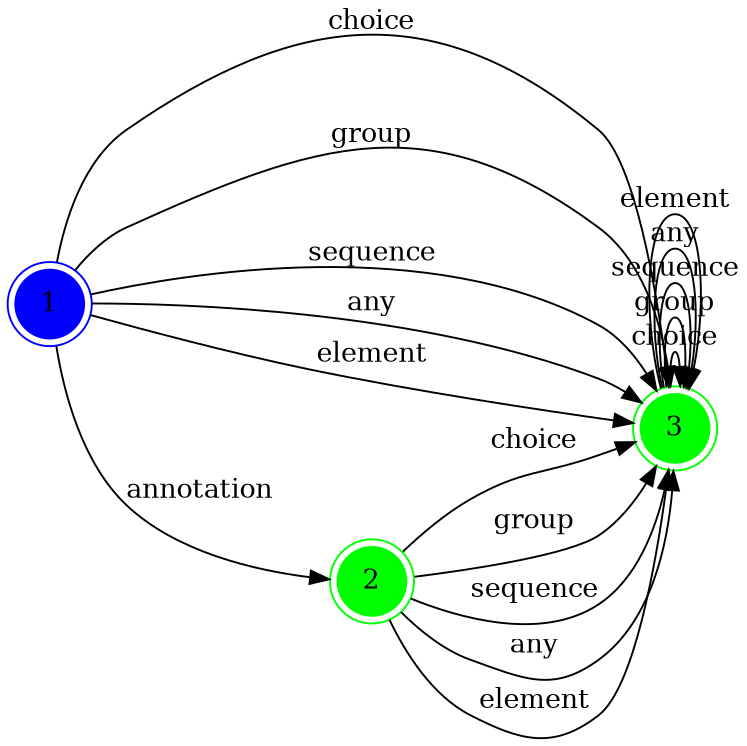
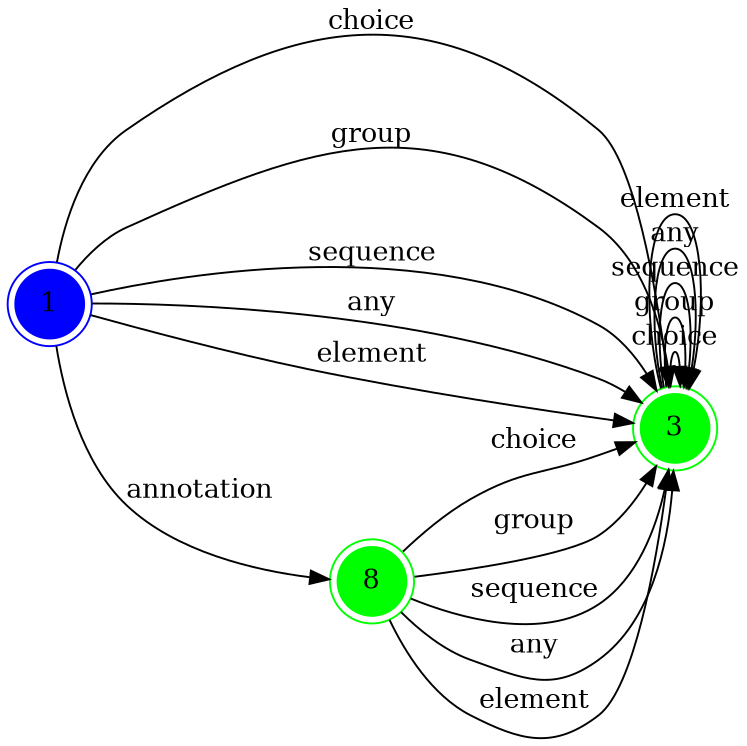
node "2": label "2" -> "8"
